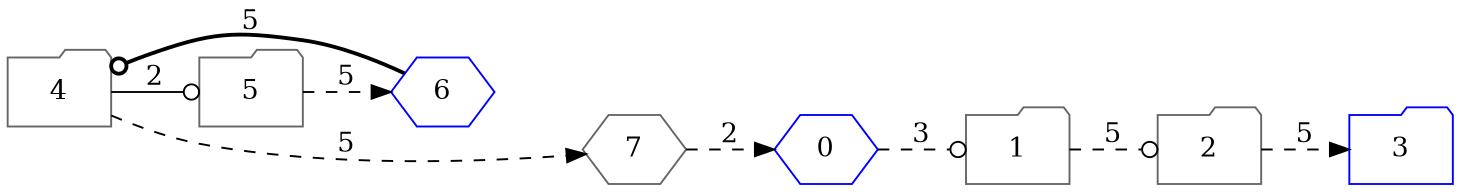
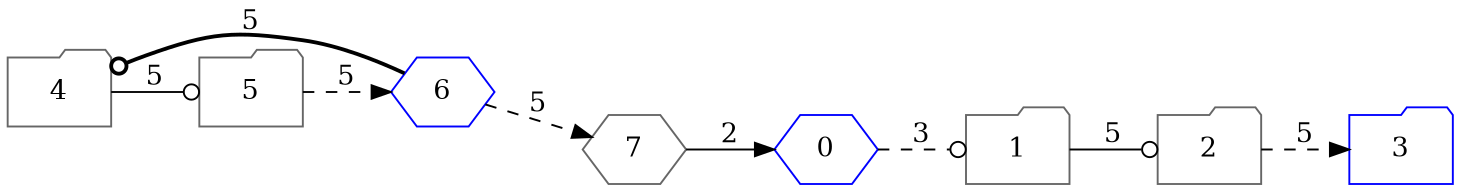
edge "4" -> "5": label "2" -> "5"
edge "7" -> "0": style dashed -> solid
edge "1" -> "2": style dashed -> solid
edge "4" -> "7": now "6" -> "7"
